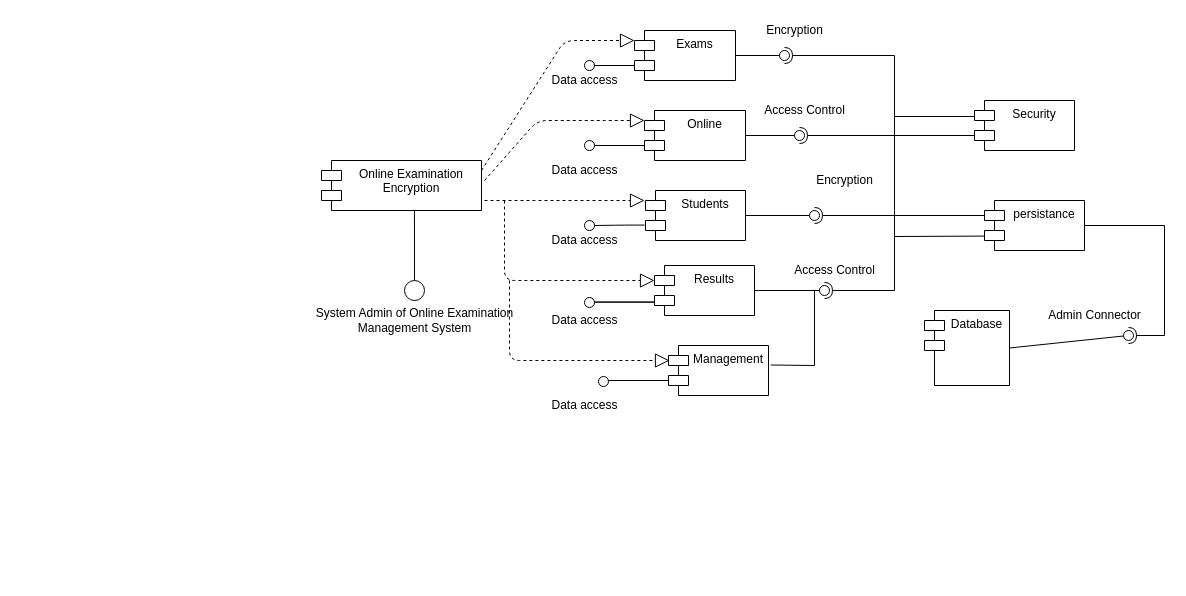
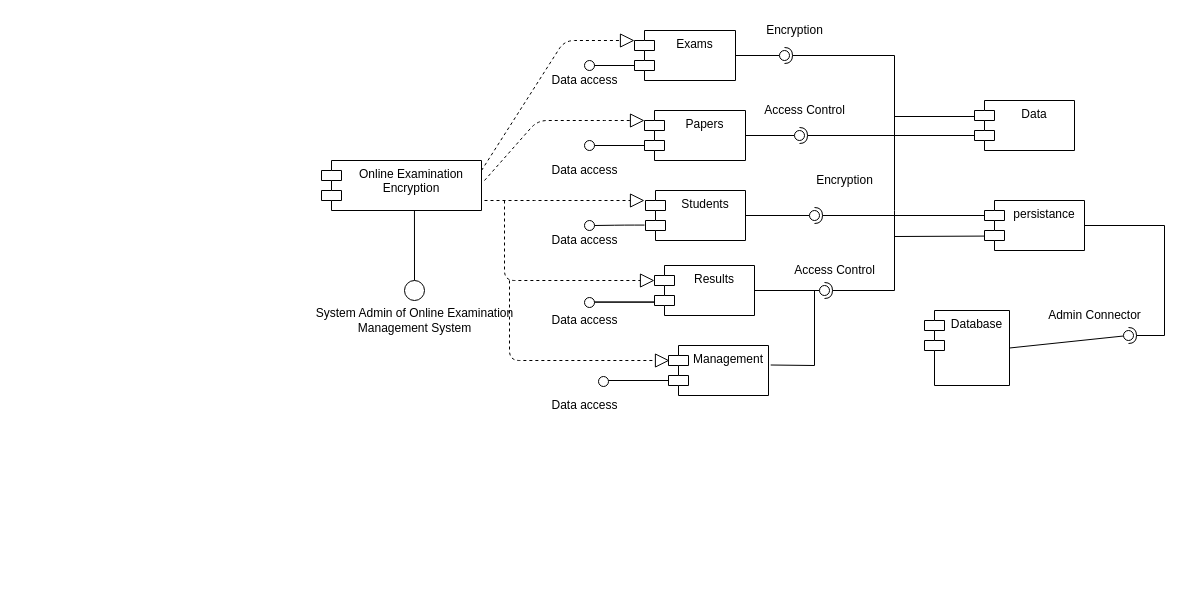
node "Security": label "Security" -> "Data"
node "Online": label "Online" -> "Papers"
